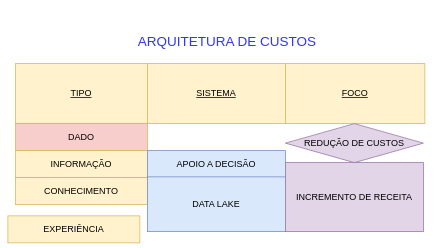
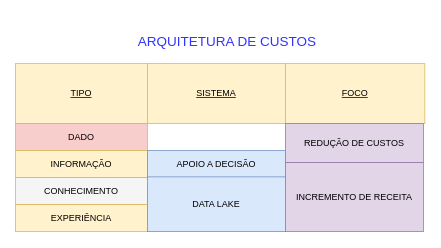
node "REDUÇÃO DE CUSTOS": shape diamond -> rectangle
node "CONHECIMENTO": fillcolor #fff2cc -> #f5f5f5
node "EXPERIÊNCIA": moved (74, 229) -> (81, 218)
